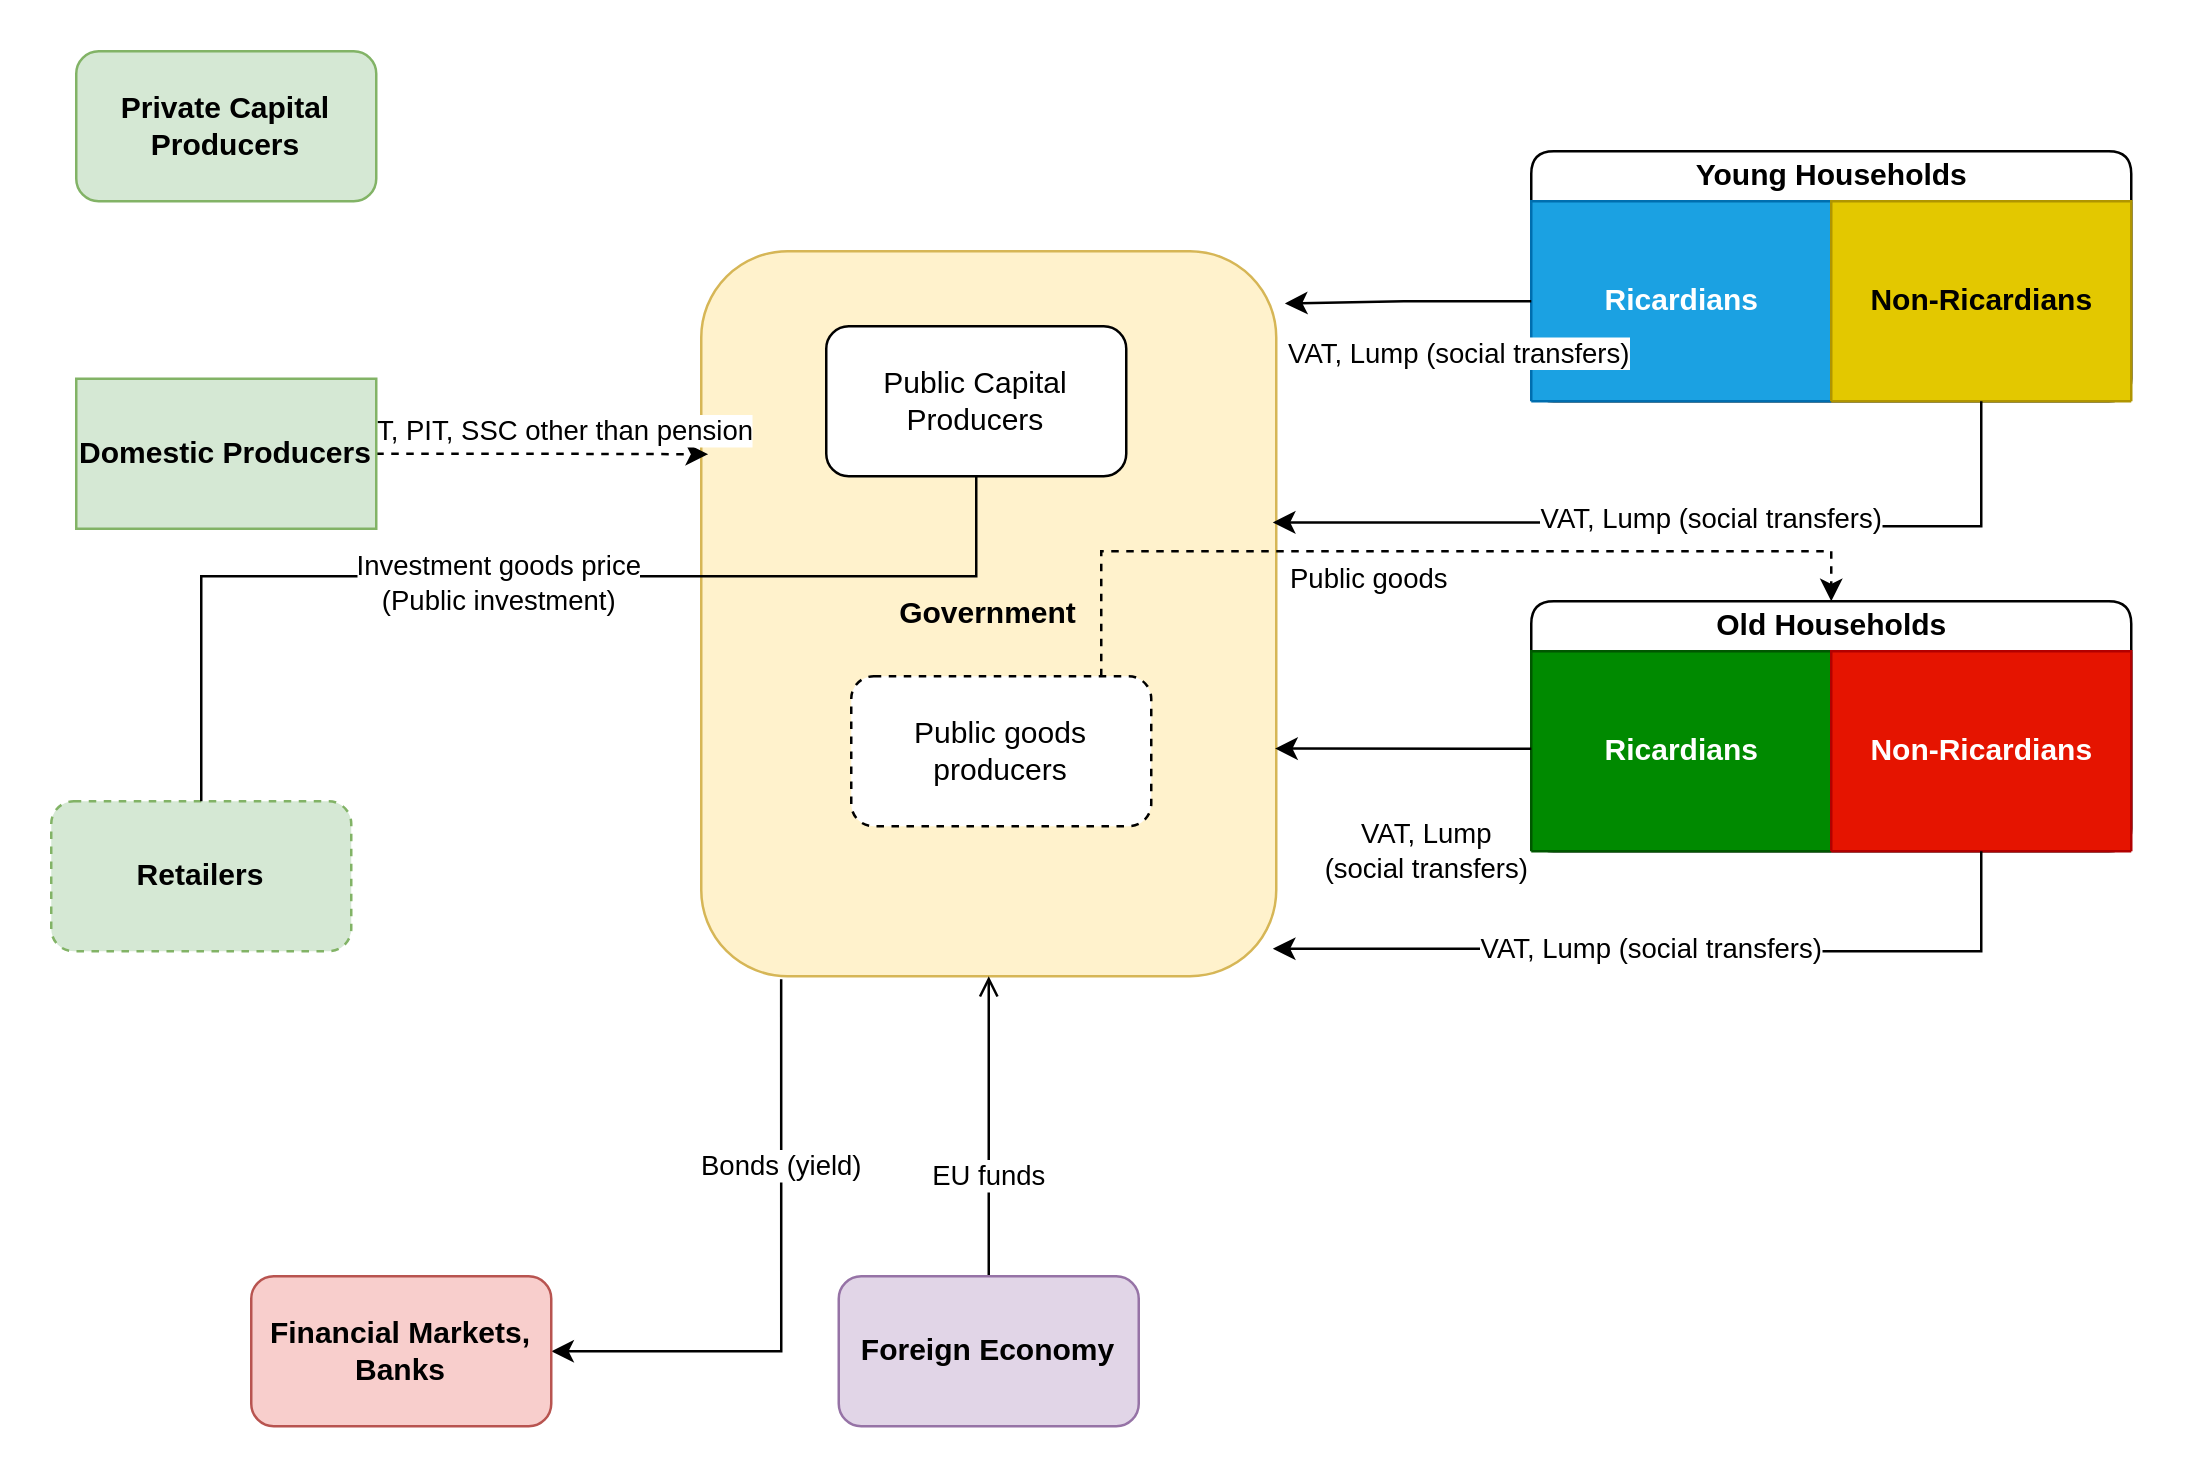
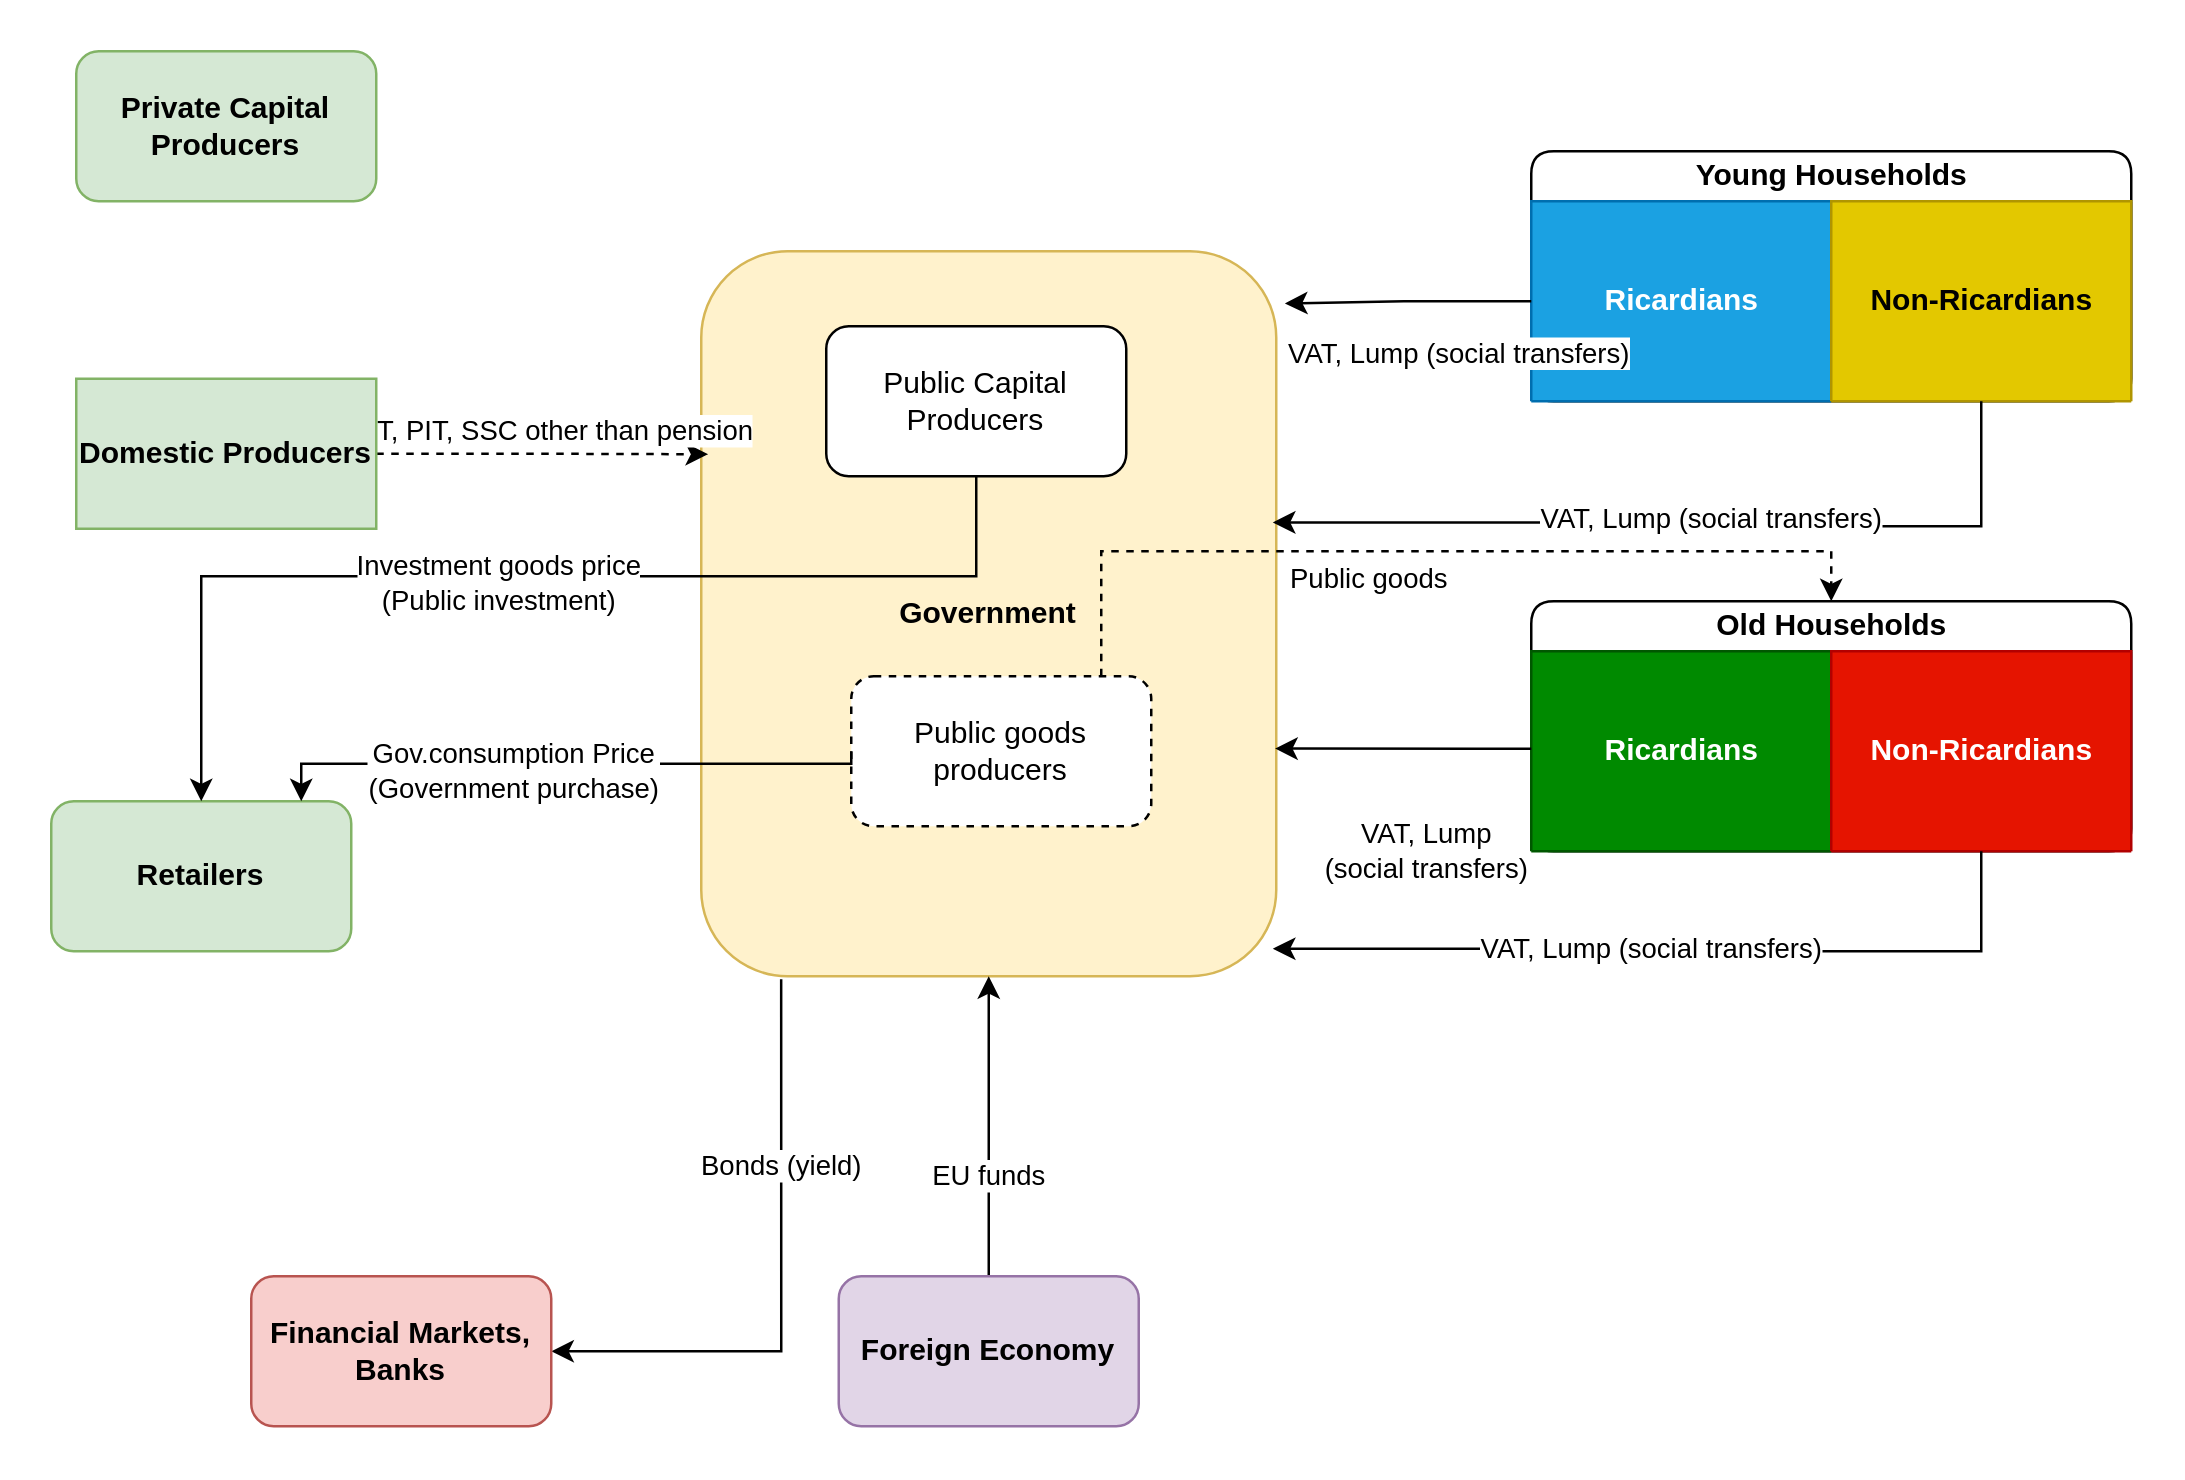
edge "Public goods producers" -> "Retailers": added, labels "Text", "Gov.consumption Price (Government purchase)"
edge "Public Capital Producers" -- "Retailers": arrowhead none -> classic
node "Retailers": style dashed -> solid
edge "Foreign Economy" -> "Government": arrowhead open -> classic
